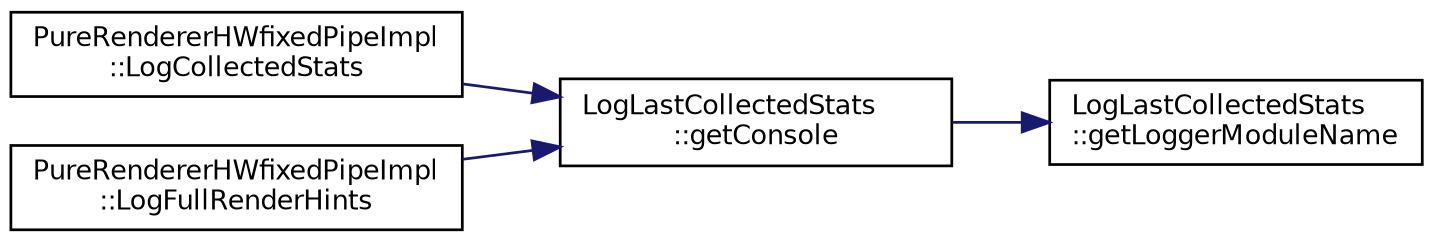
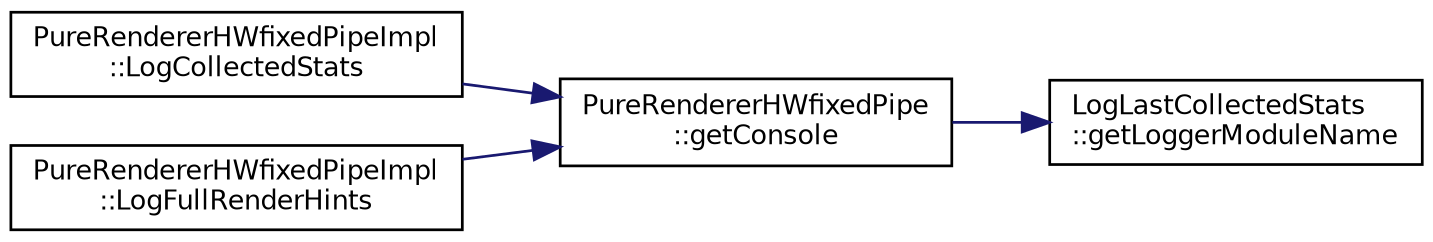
node "LogLastCollectedStats ::getConsole": label "LogLastCollectedStats ::getConsole" -> "PureRendererHWfixedPipe ::getConsole"
